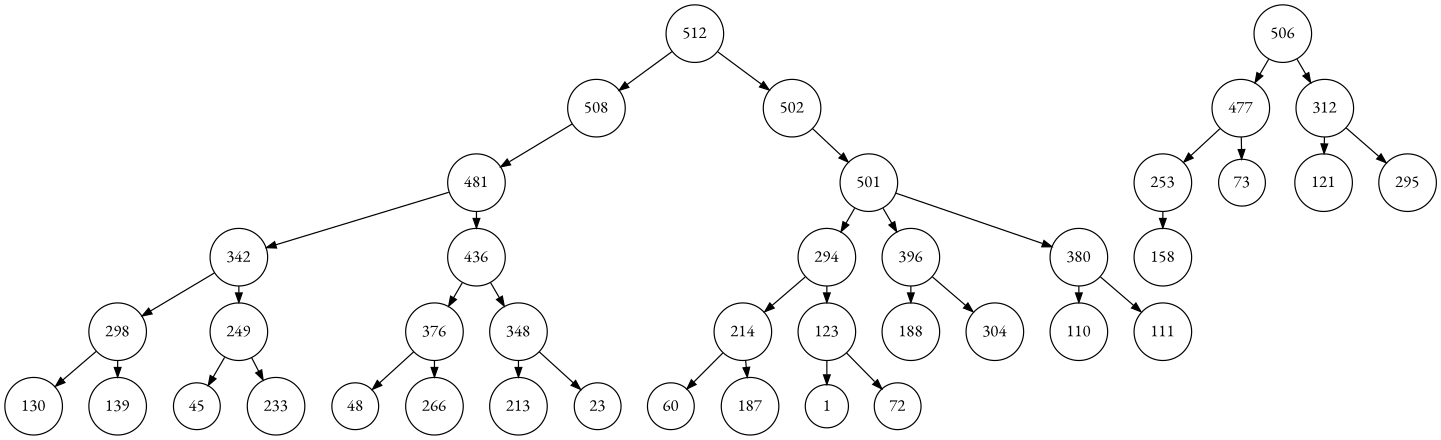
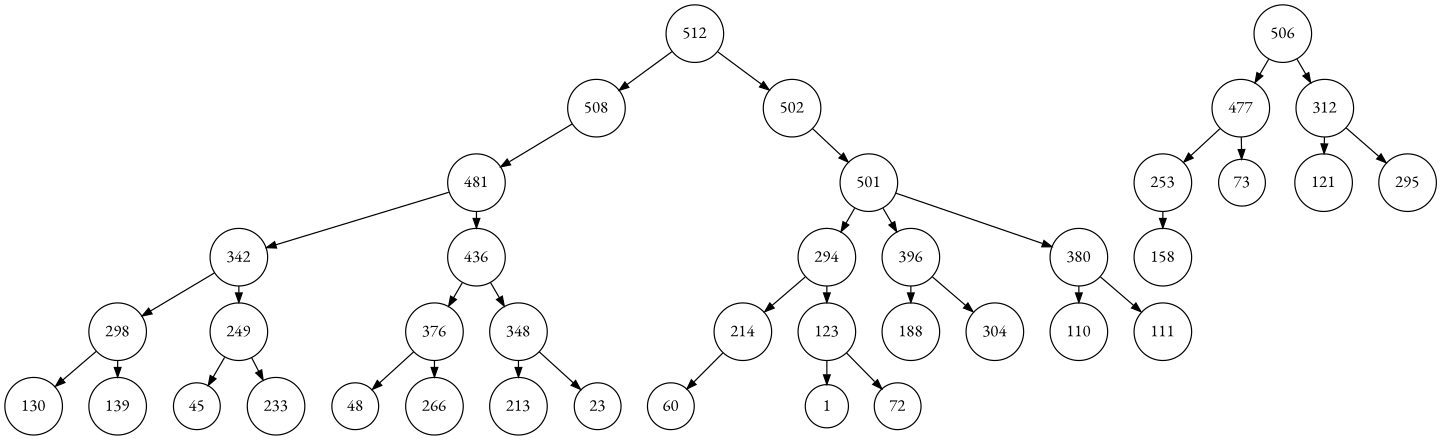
node "187": removed
